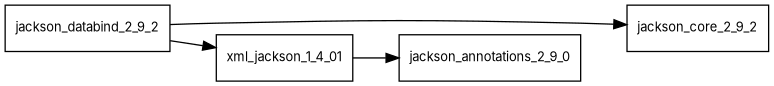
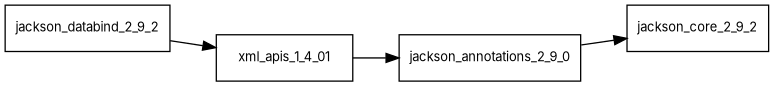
edge "jackson_databind_2_9_2" -> "jackson_core_2_9_2": now "jackson_annotations_2_9_0" -> "jackson_core_2_9_2"
node "xml_jackson_1_4_01": label "xml_jackson_1_4_01" -> "xml_apis_1_4_01"
